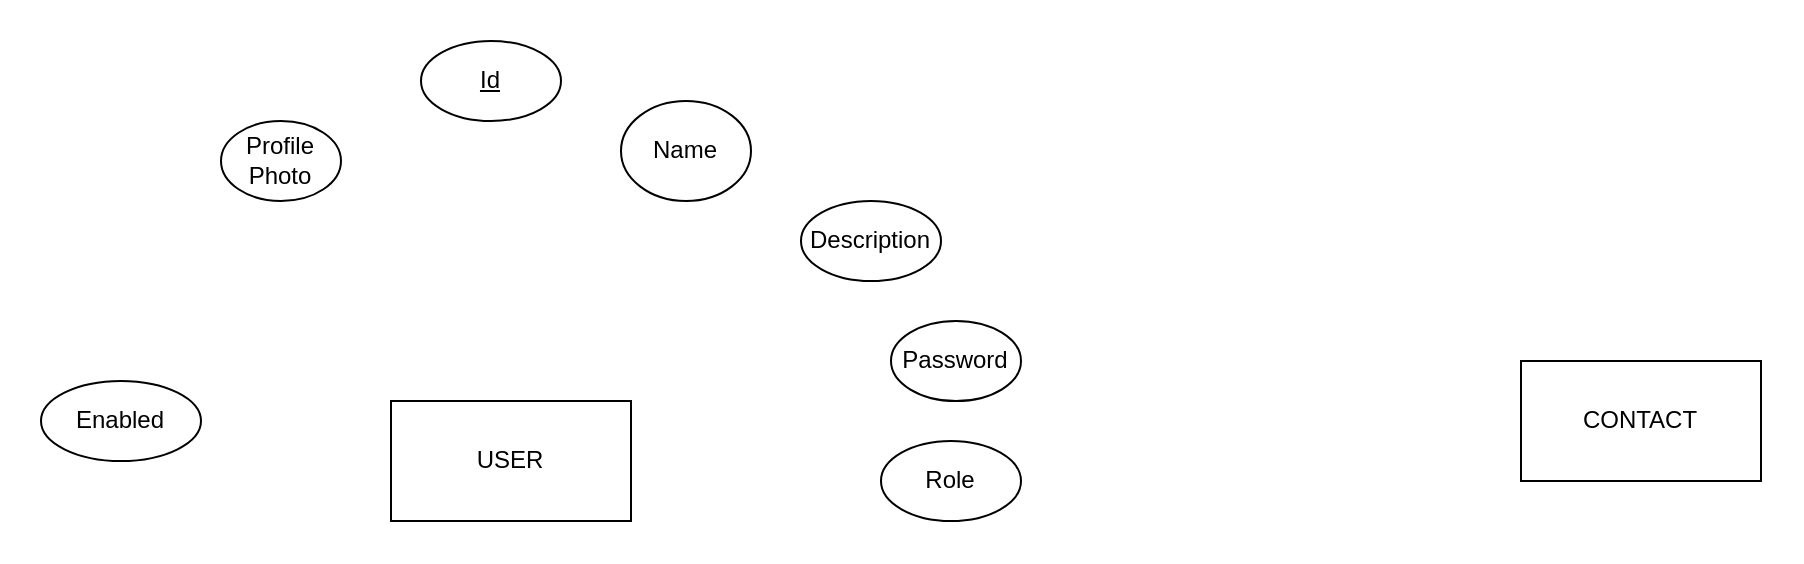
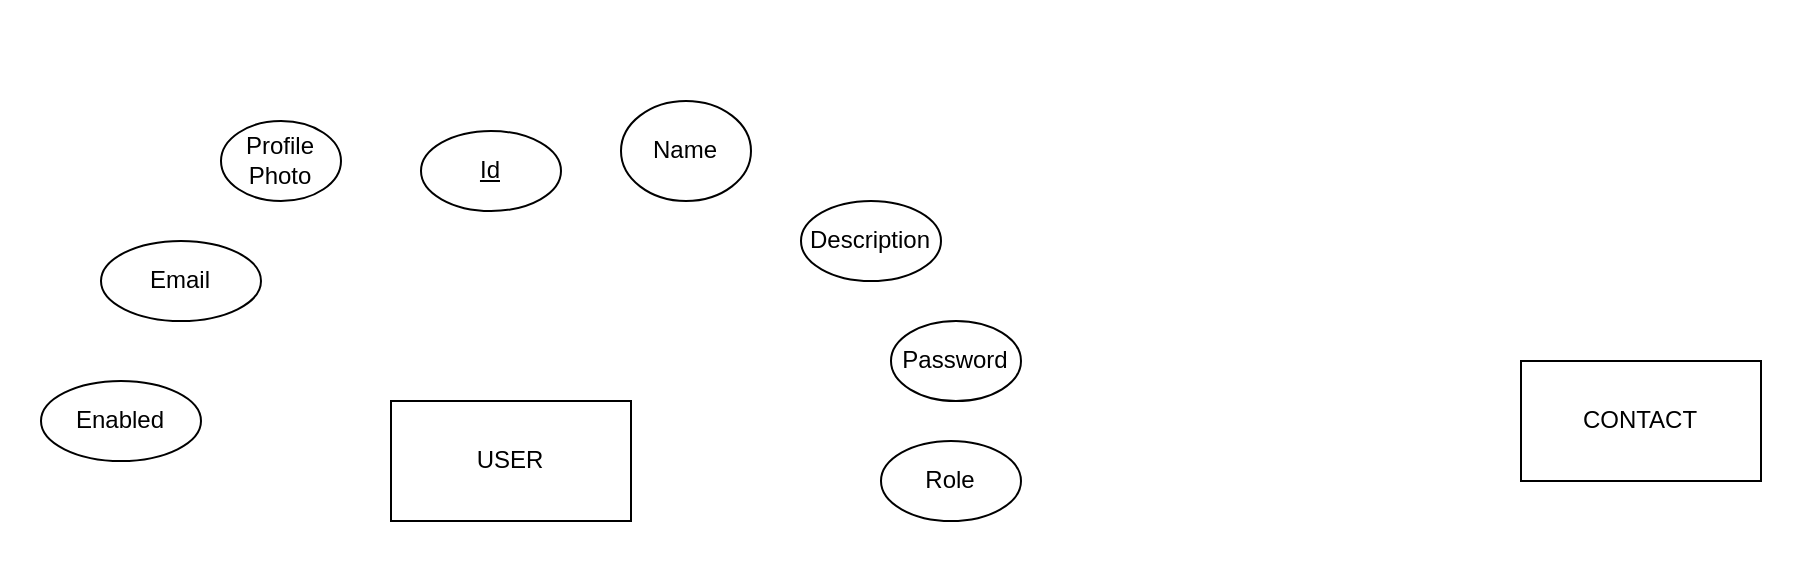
node "Id": moved (491, 81) -> (491, 171)
node "Email": added
